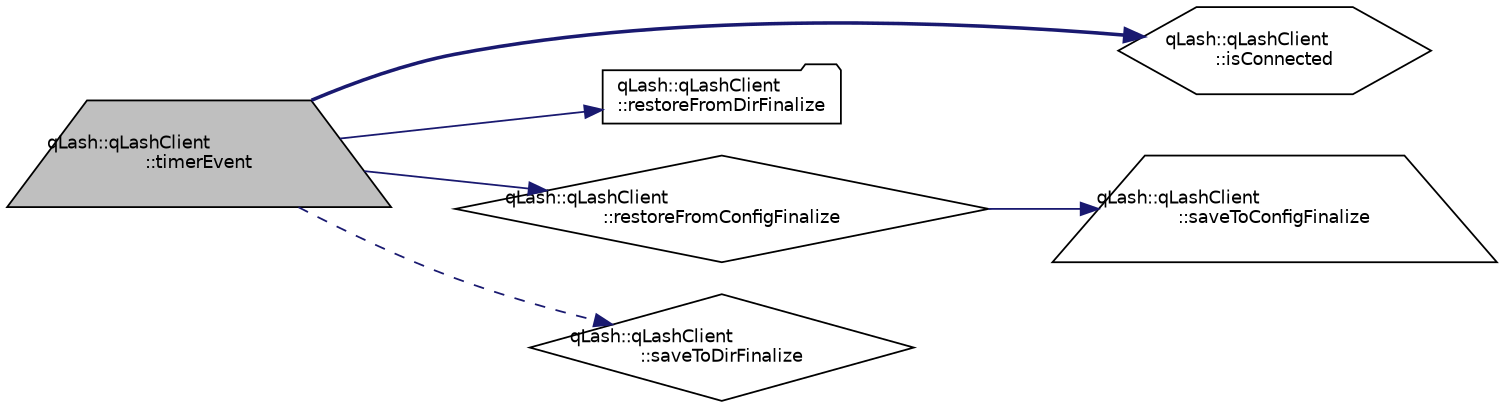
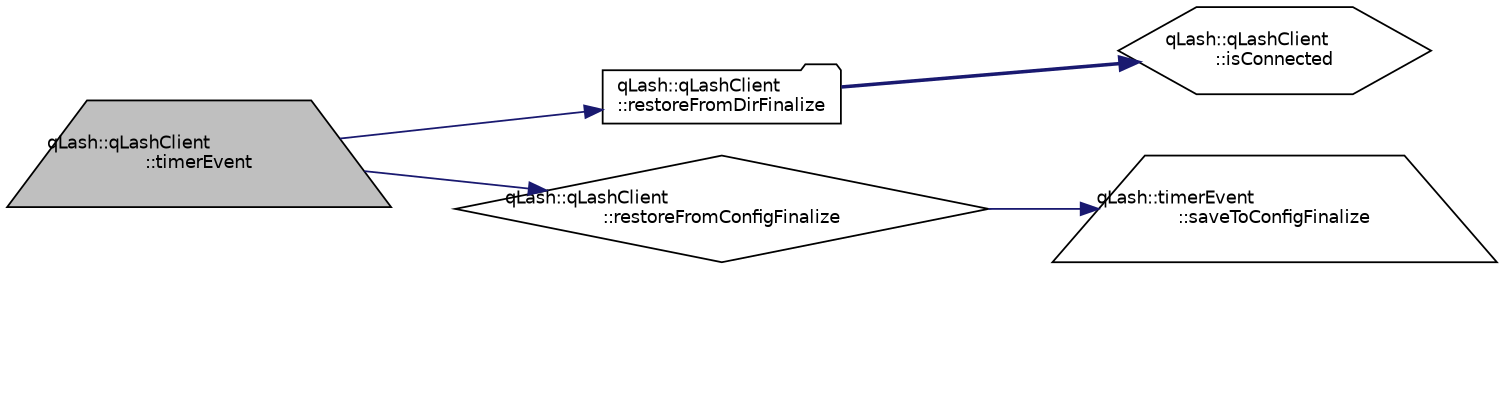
edge "qLash::qLashClient ::timerEvent" -> "qLash::qLashClient ::isConnected": now "qLash::qLashClient ::restoreFromDirFinalize" -> "qLash::qLashClient ::isConnected"
node "qLash::qLashClient ::saveToConfigFinalize": label "qLash::qLashClient ::saveToConfigFinalize" -> "qLash::timerEvent ::saveToConfigFinalize"
node "qLash::qLashClient ::saveToDirFinalize": removed
